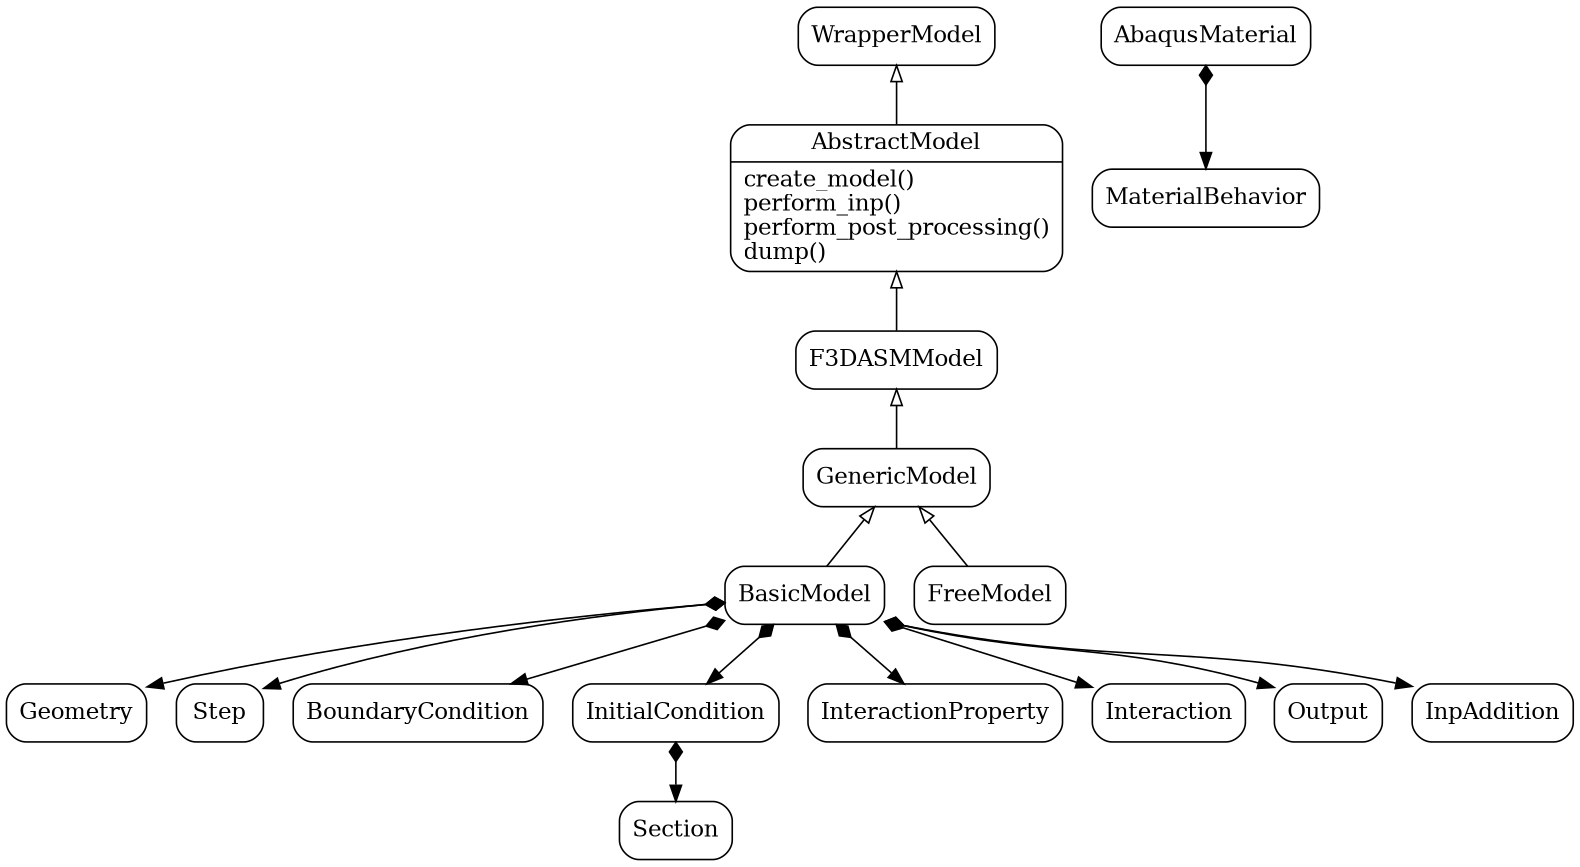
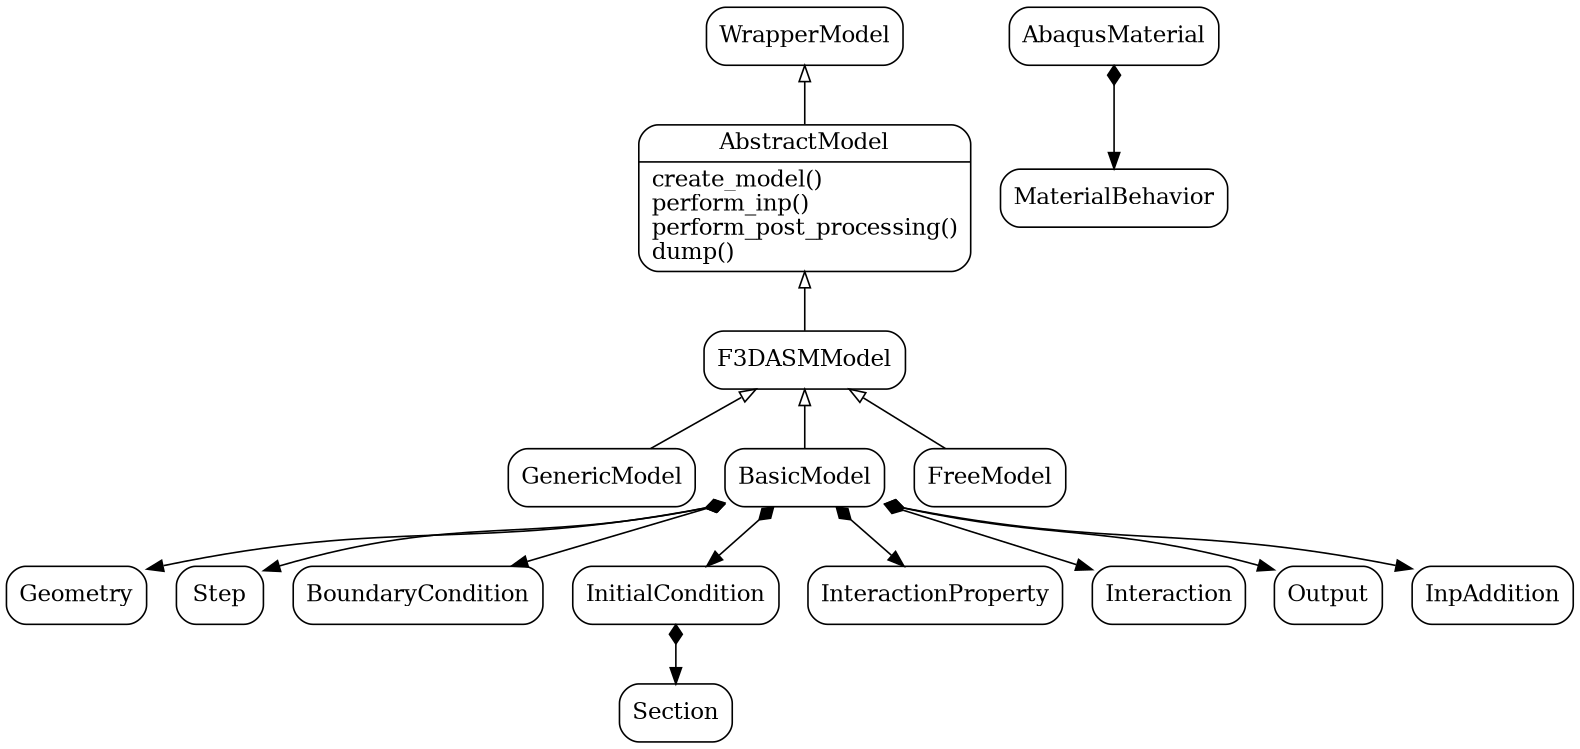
edge "BasicModel" -> "GenericModel": now "BasicModel" -> "F3DASMModel"
edge "FreeModel" -> "GenericModel": now "FreeModel" -> "F3DASMModel"
